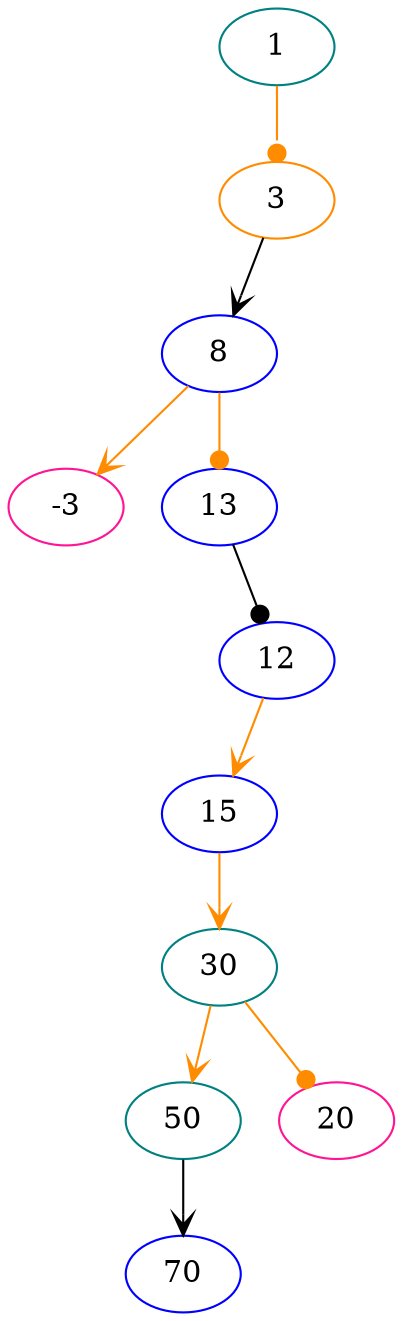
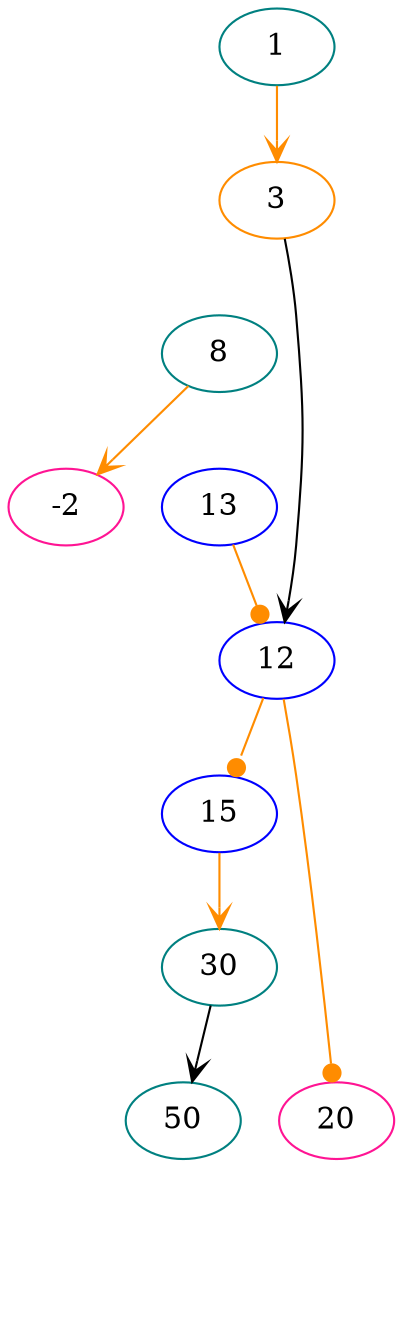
edge "1" -> "3": arrowhead dot -> vee
edge "3" -> "8": now "3" -> "12"
node "8": color blue -> teal
edge "8" -> "13": removed
node "-3": label "-3" -> "-2"
edge "13" -> "12": color black -> darkorange
edge "12" -> "15": arrowhead vee -> dot
edge "30" -> "50": color darkorange -> black
edge "30" -> "20": now "12" -> "20"
node "70": removed
